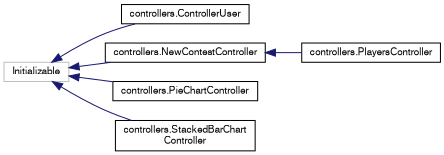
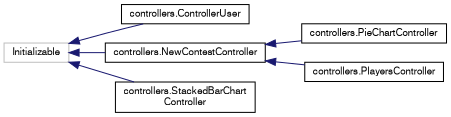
edge "controllers.PieChartController" -> "Initializable": now "controllers.PieChartController" -> "controllers.NewContestController"
